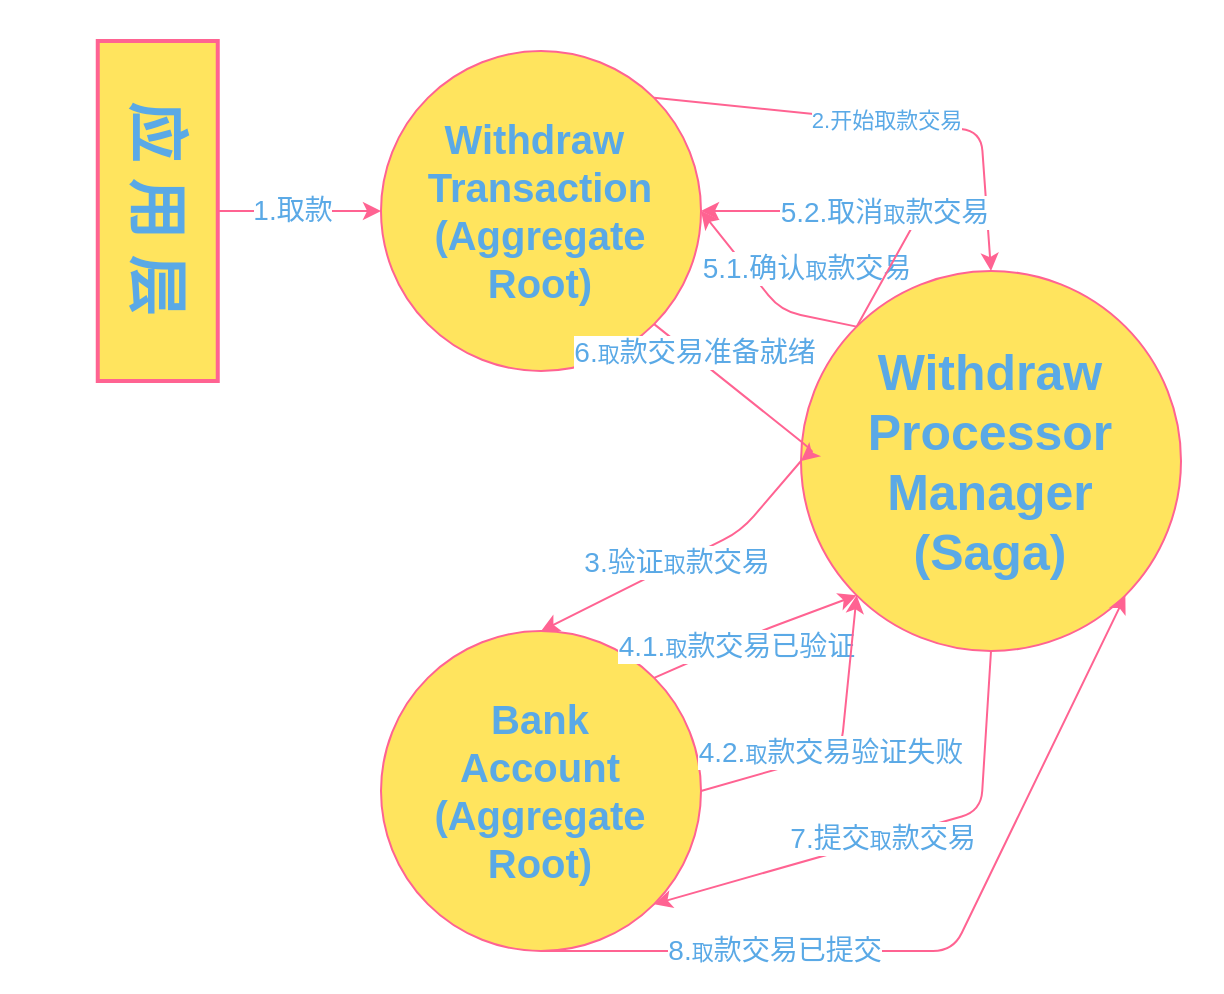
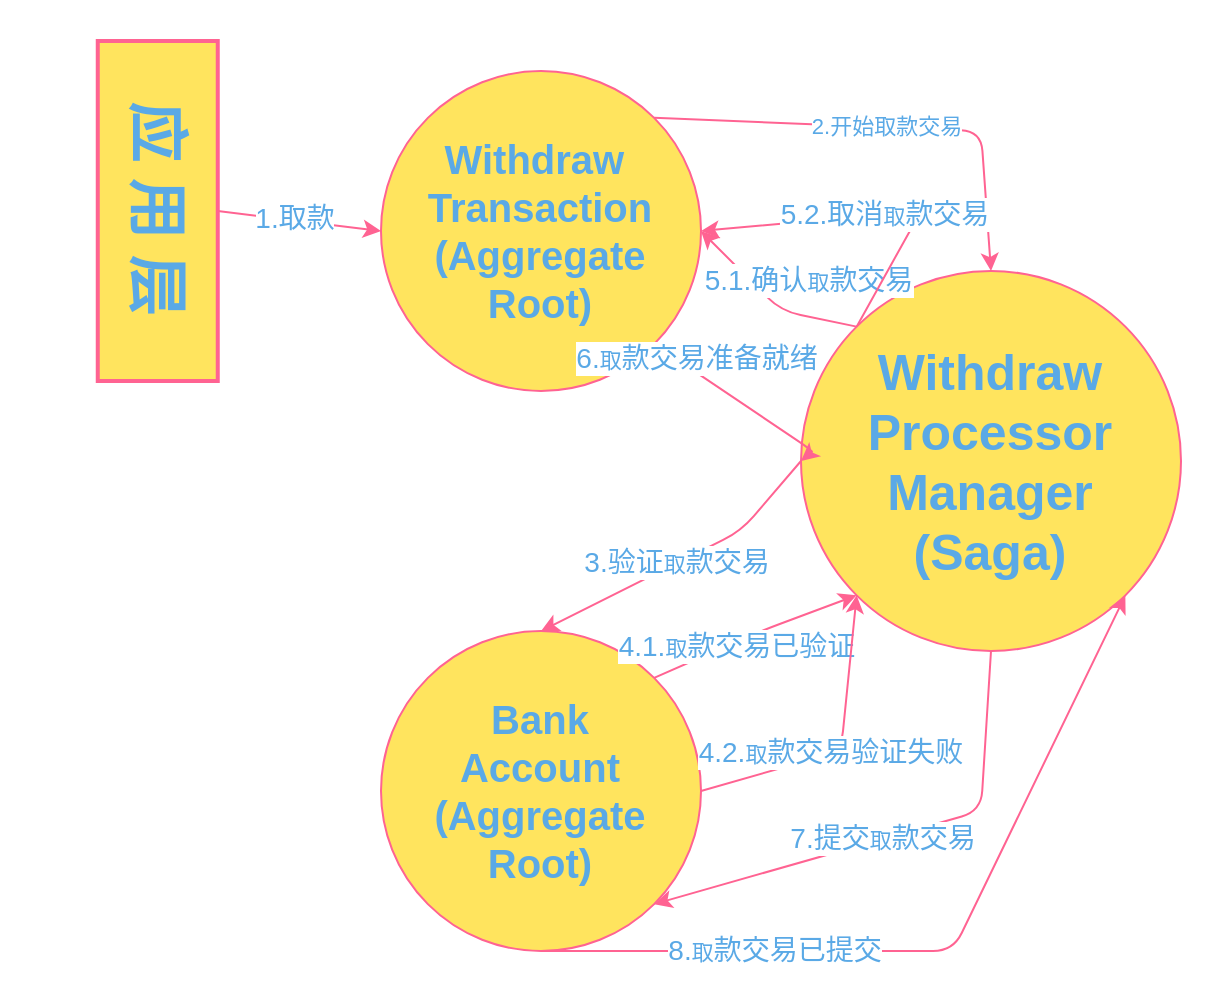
node "Withdraw Transaction(Aggregate Root)": moved (541, 211) -> (541, 231)
